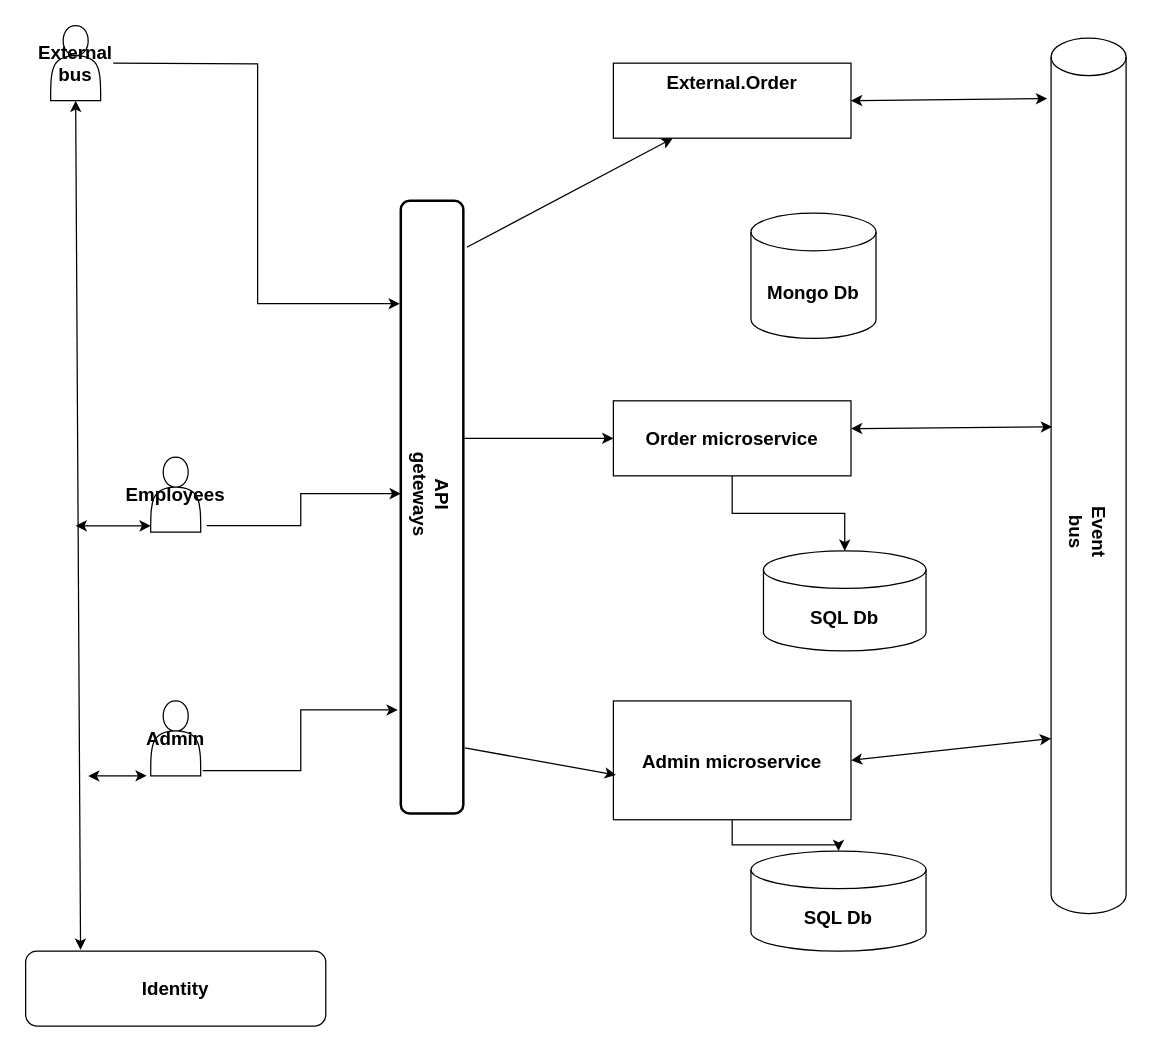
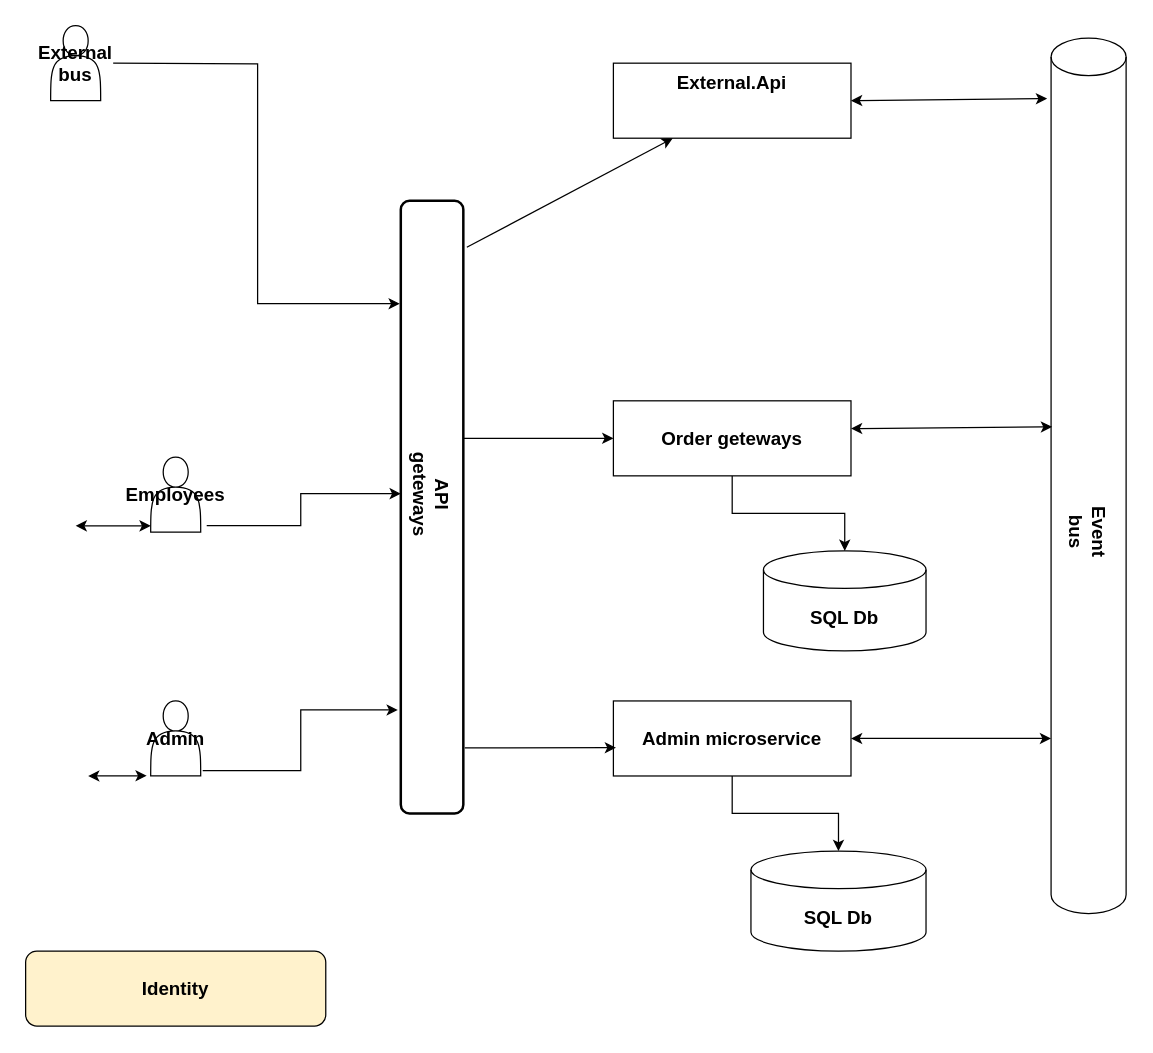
node "External.Order": label "External.Order" -> "External.Api"
node "Mongo Db": removed
node "Order microservice": label "Order microservice" -> "Order geteways"
edge "External bus" -- "Identity": removed
node "Admin microservice": size 238x119 -> 238x75
node "Identity": fillcolor #ffffff -> #fff2cc
